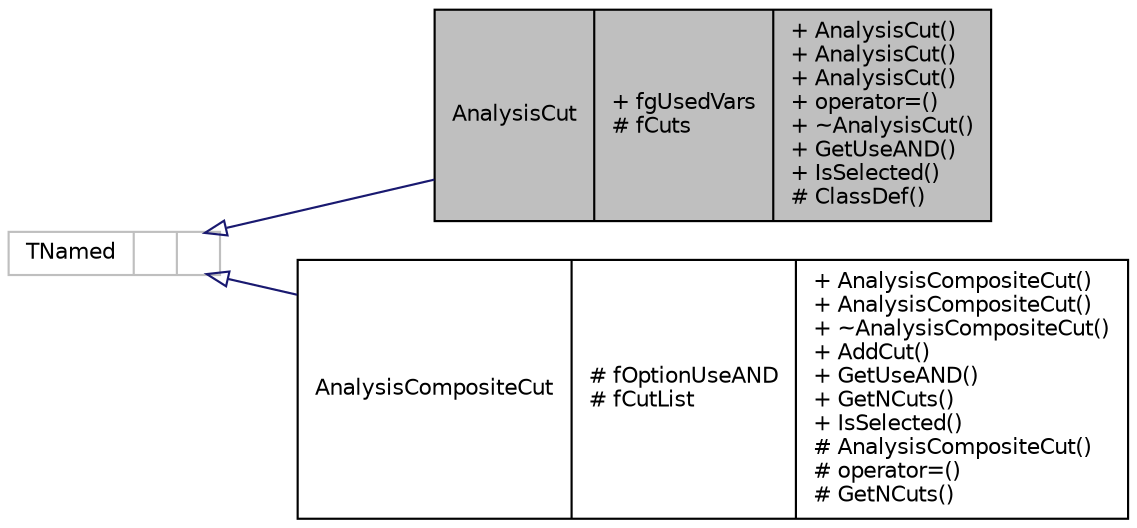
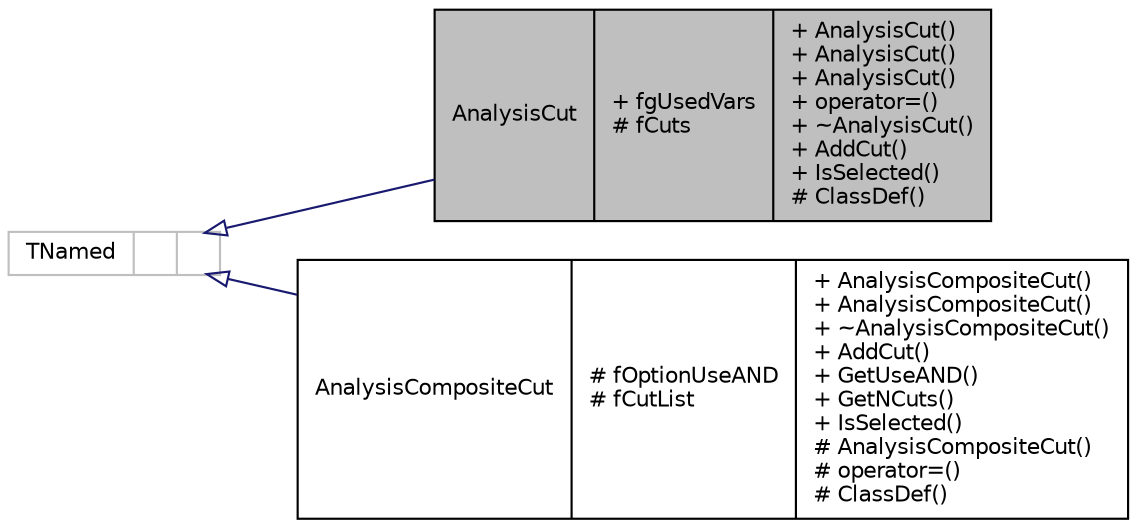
node "AnalysisCut": text "+ GetUseAND()" -> "+ AddCut()"
node "AnalysisCompositeCut": text "# GetNCuts()" -> "# ClassDef()"
